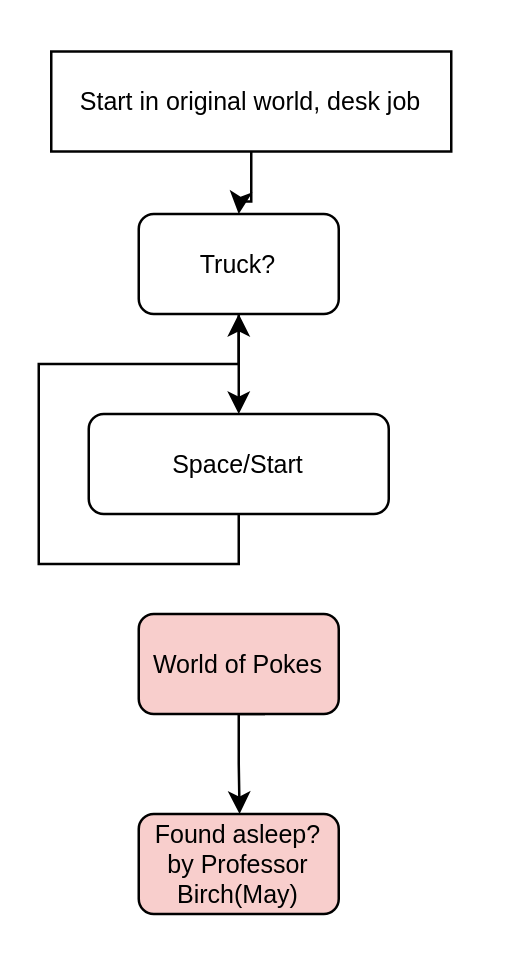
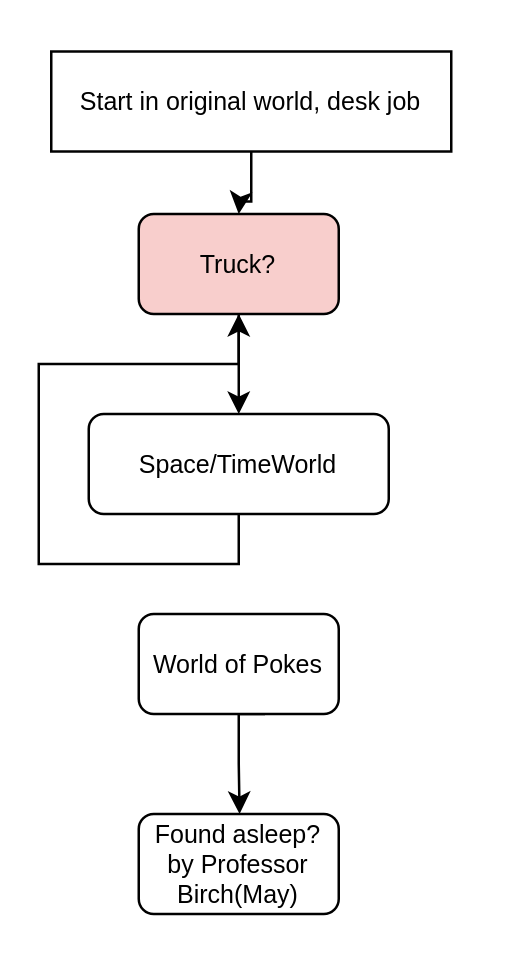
node "Truck?": fillcolor #ffffff -> #f8cecc
node "Space/Start": label "Space/Start" -> "Space/TimeWorld"
node "World of Pokes": fillcolor #f8cecc -> #ffffff
node "Found asleep? by Professor Birch(May)": fillcolor #f8cecc -> #ffffff
